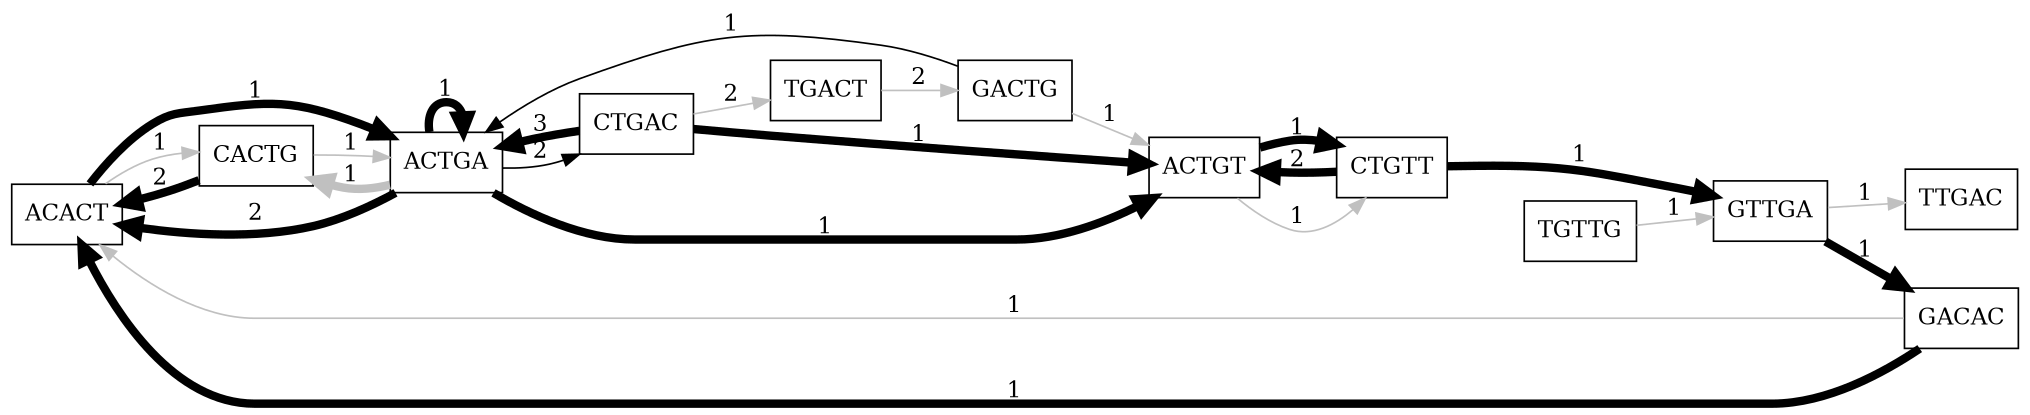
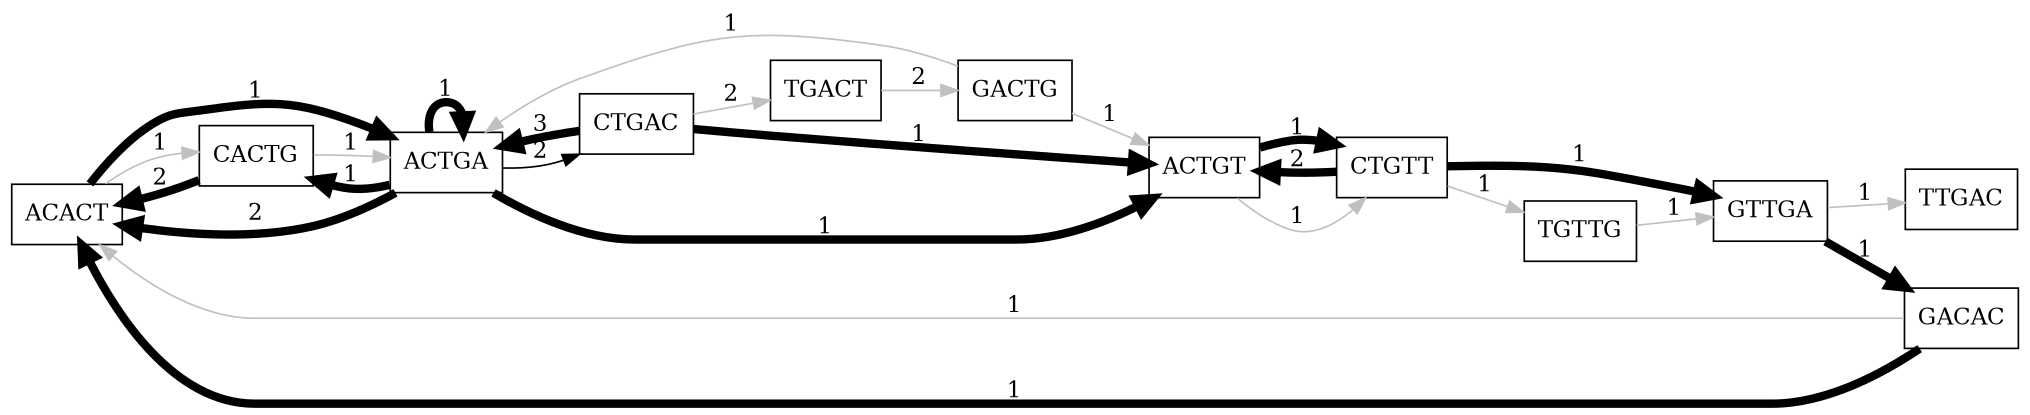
edge "GACTG" -> "ACTGA": color black -> grey
edge "ACTGA" -> "CACTG": color grey -> black
edge "CTGTT" -> "TGTTG": added, label "1"
